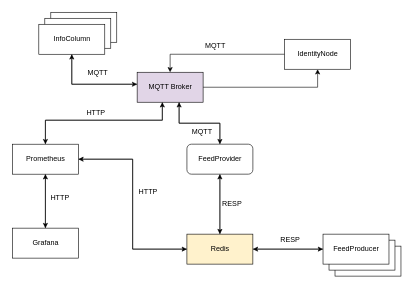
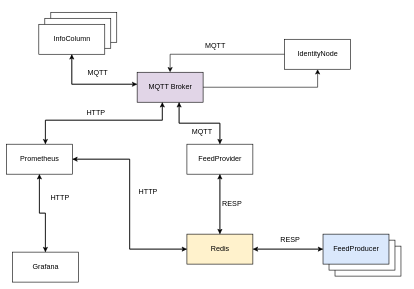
node "Prometheus": moved (45, 159) -> (39, 159)
node "FeedProvider": shape rounded rectangle -> rectangle
node "Grafana": moved (45, 243) -> (45, 267)
node "FeedProducer": fillcolor #ffffff -> #dae8fc
